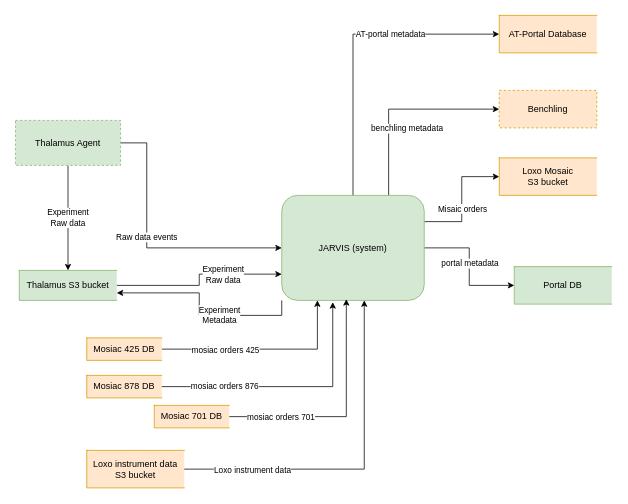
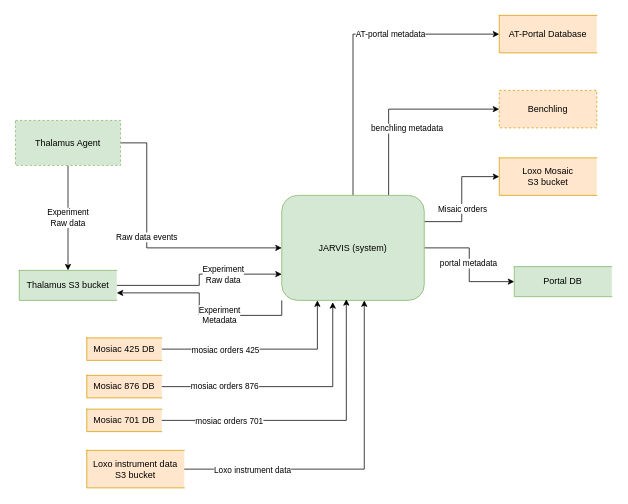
node "Portal DB": size 98x38 -> 98x30
node "Mosiac 878 DB": label "Mosiac 878 DB" -> "Mosiac 876 DB"
node "Mosiac 701 DB": moved (192, 417) -> (124, 420)
